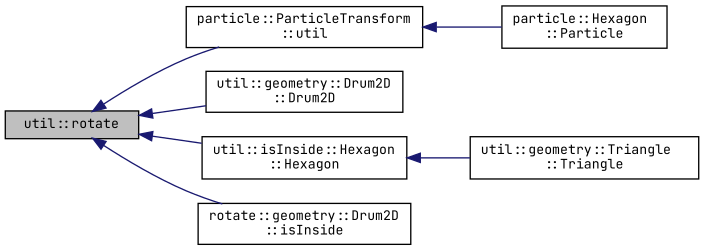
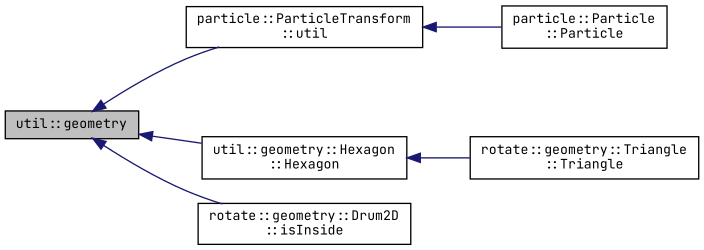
node "particle::Hexagon ::Particle": label "particle::Hexagon ::Particle" -> "particle::Particle ::Particle"
node "util::geometry::Drum2D ::Drum2D": removed
node "util::rotate": label "util::rotate" -> "util::geometry"
node "util::isInside::Hexagon ::Hexagon": label "util::isInside::Hexagon ::Hexagon" -> "util::geometry::Hexagon ::Hexagon"
node "util::geometry::Triangle ::Triangle": label "util::geometry::Triangle ::Triangle" -> "rotate::geometry::Triangle ::Triangle"
